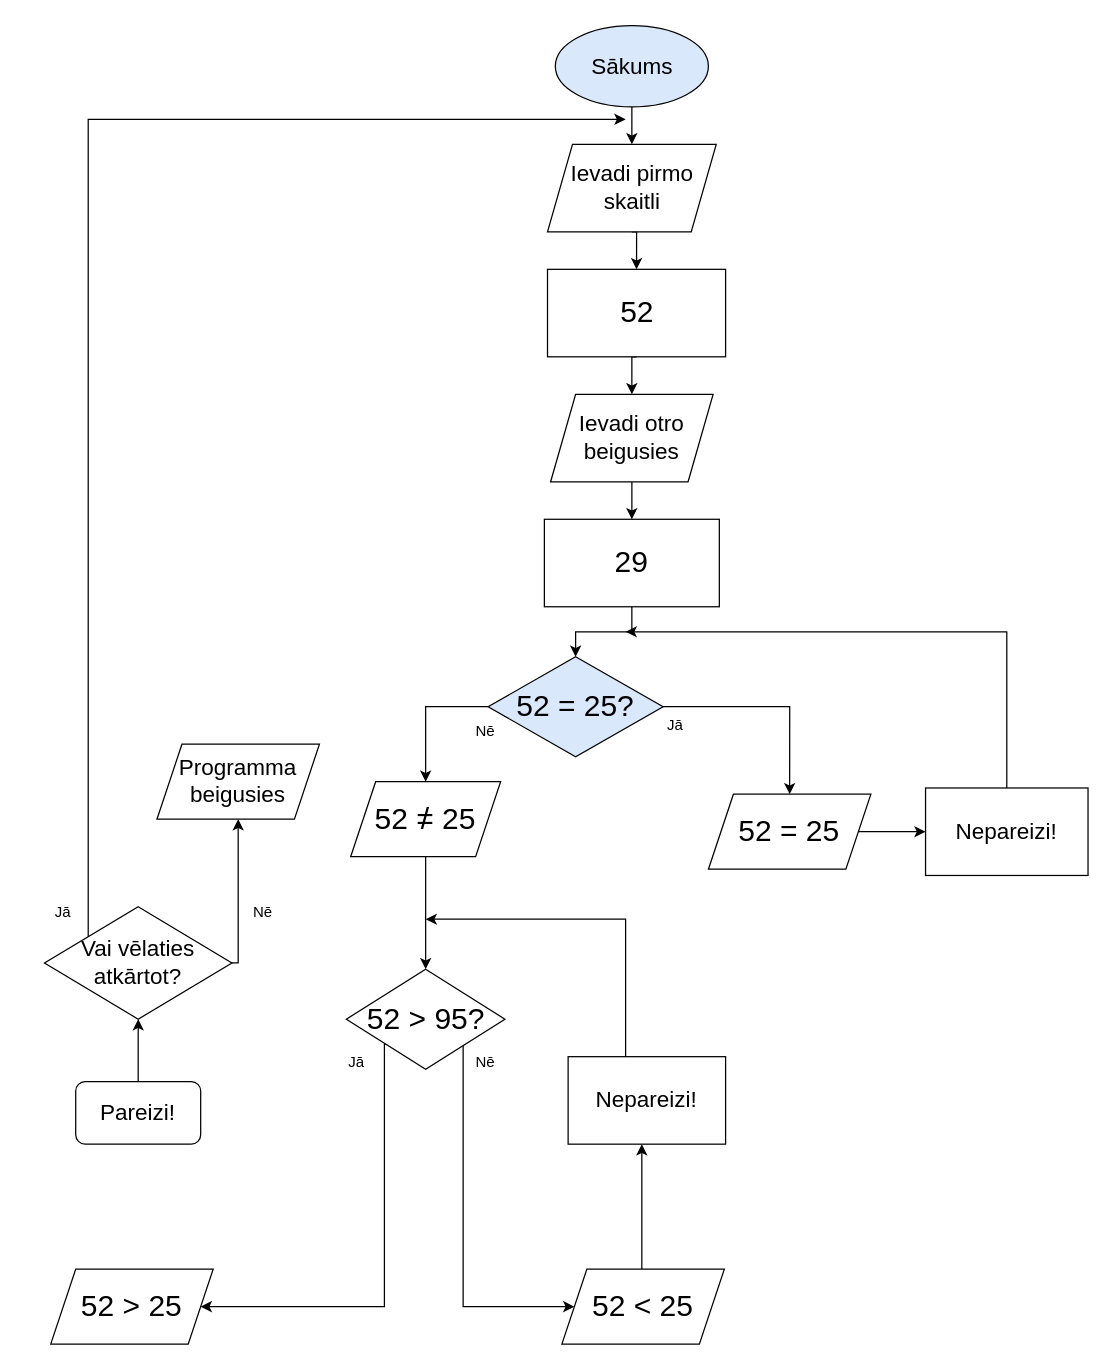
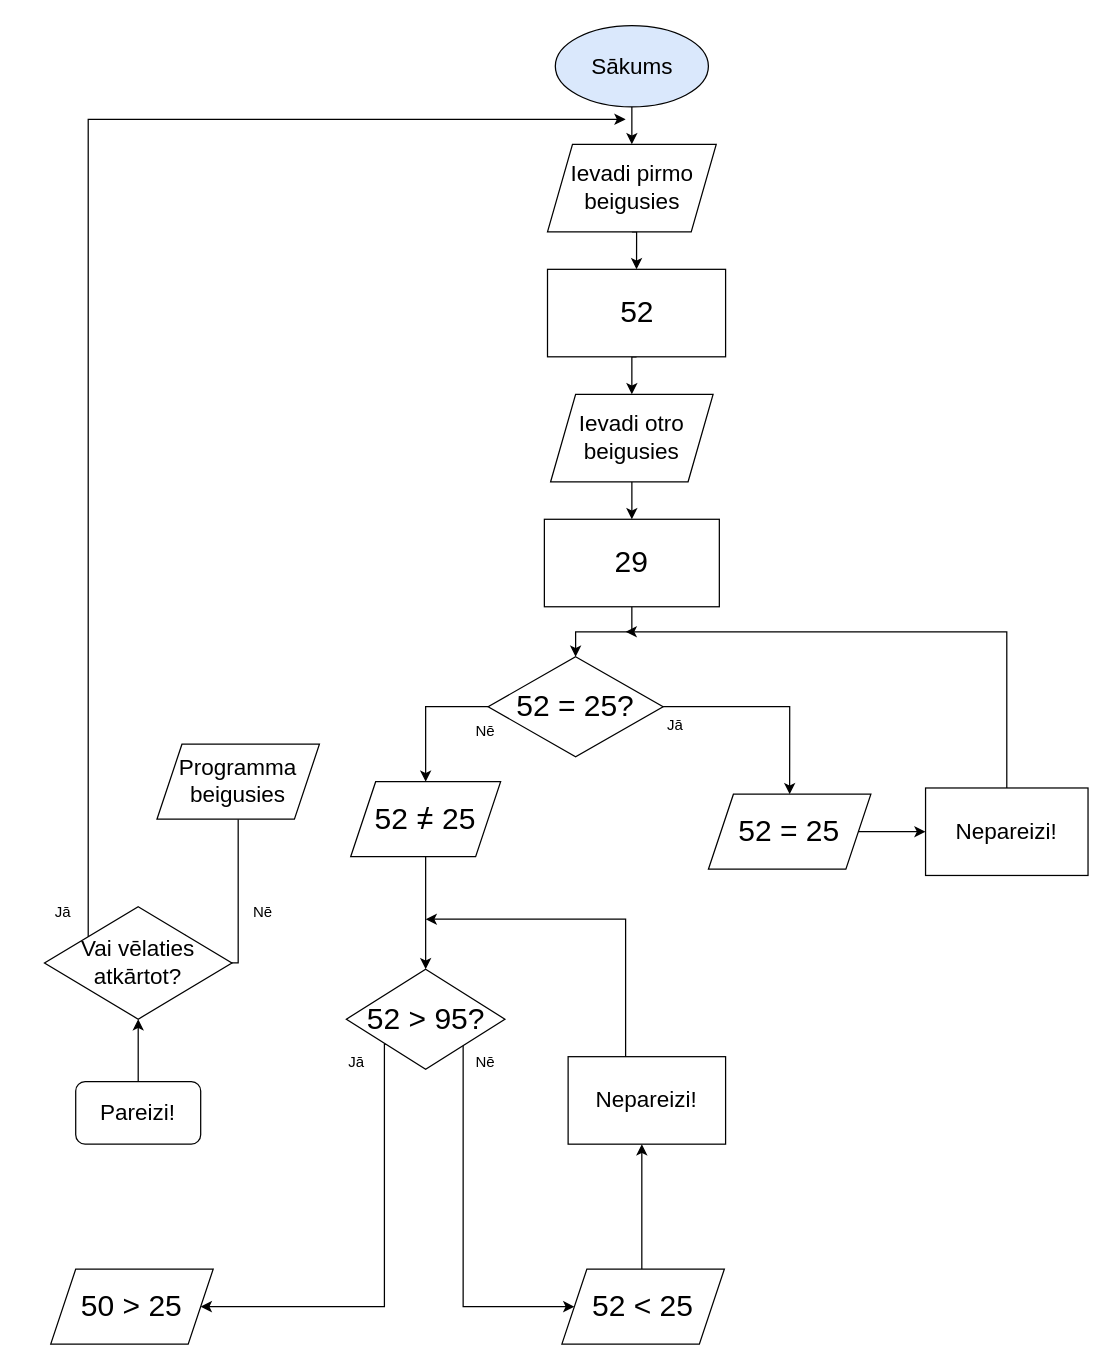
node "Ievadi pirmo skaitli": label "Ievadi pirmo skaitli" -> "Ievadi pirmo beigusies"
node "52 = 25?": fillcolor #dae8fc -> #ffffff
edge "Vai vēlaties atkārtot?" -> "Programma beigusies": arrowhead classic -> none
node "52 > 25": label "52 > 25" -> "50 > 25"
